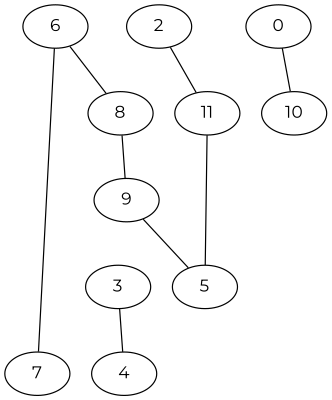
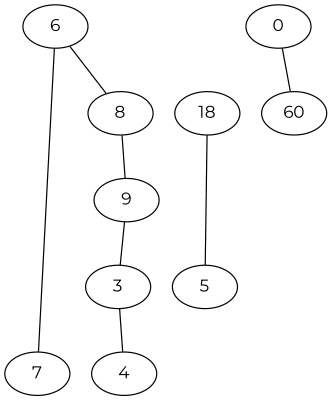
node "2": removed
node "11": label "11" -> "18"
node "10": label "10" -> "60"
edge "9" -- "5": now "9" -- "3"
